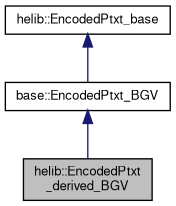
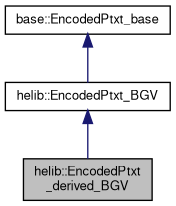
node "helib::EncodedPtxt_base": label "helib::EncodedPtxt_base" -> "base::EncodedPtxt_base"
node "base::EncodedPtxt_BGV": label "base::EncodedPtxt_BGV" -> "helib::EncodedPtxt_BGV"
